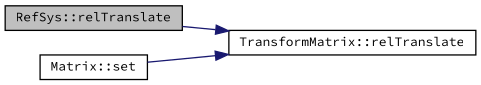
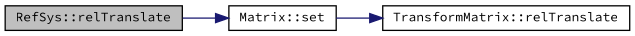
edge "RefSys::relTranslate" -> "TransformMatrix::relTranslate": now "RefSys::relTranslate" -> "Matrix::set"
